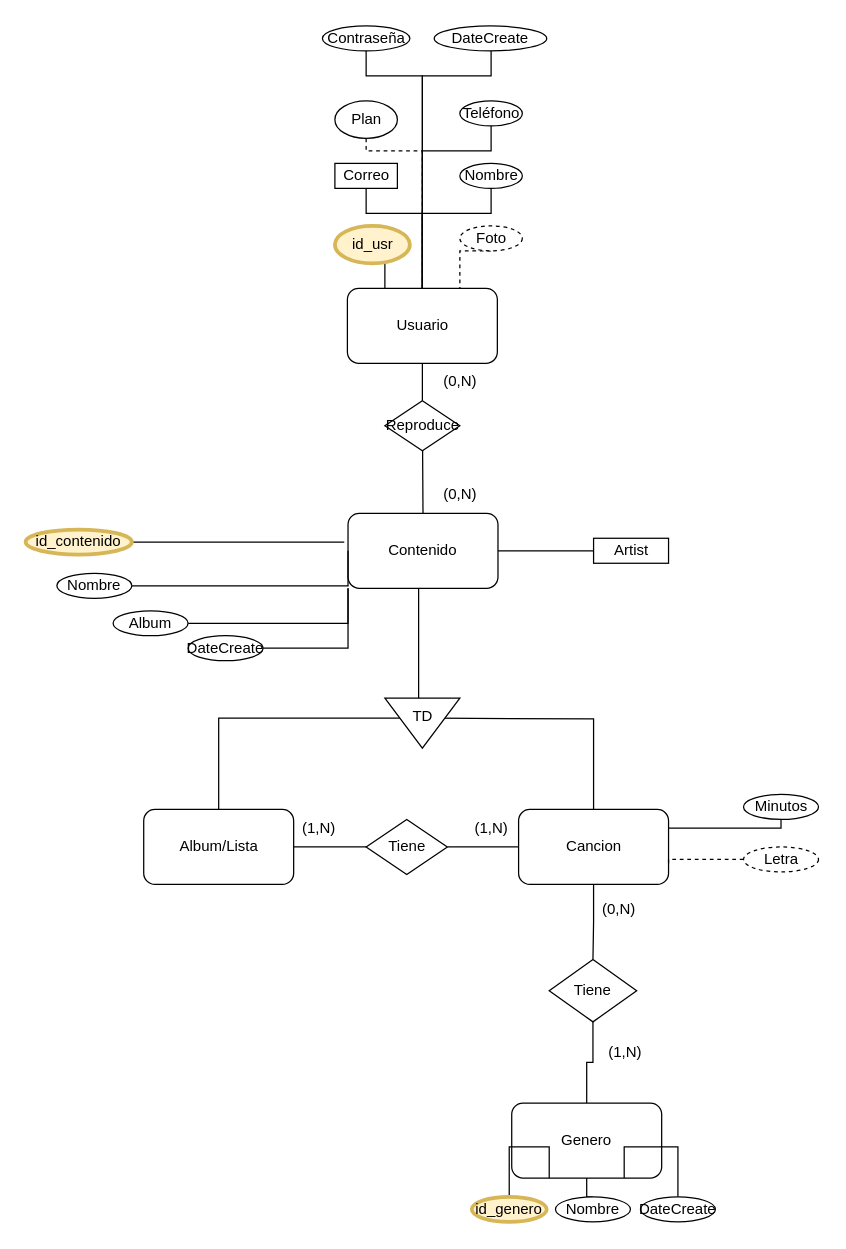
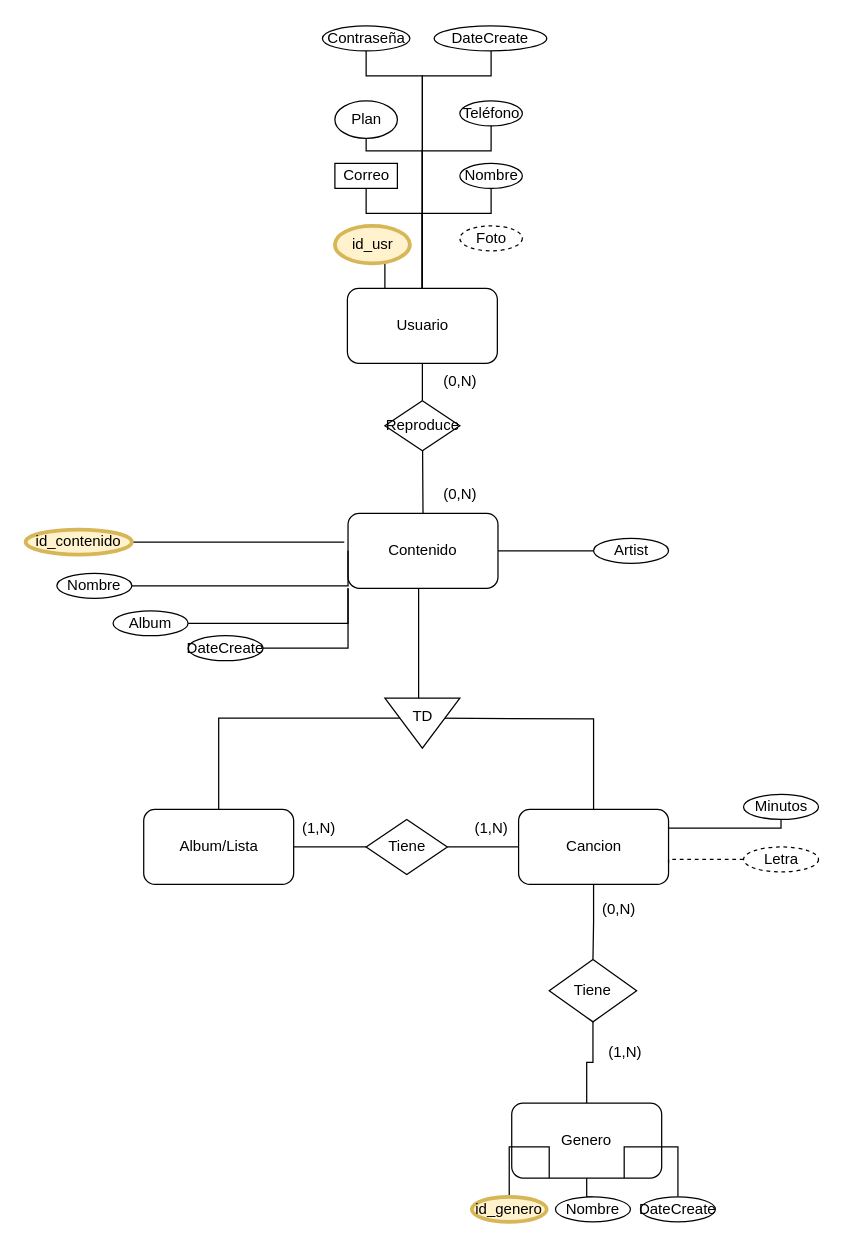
edge "Plan" -- "Usuario": style dashed -> solid
edge "Foto" -- "Usuario": removed
node "Artist": shape rectangle -> ellipse
